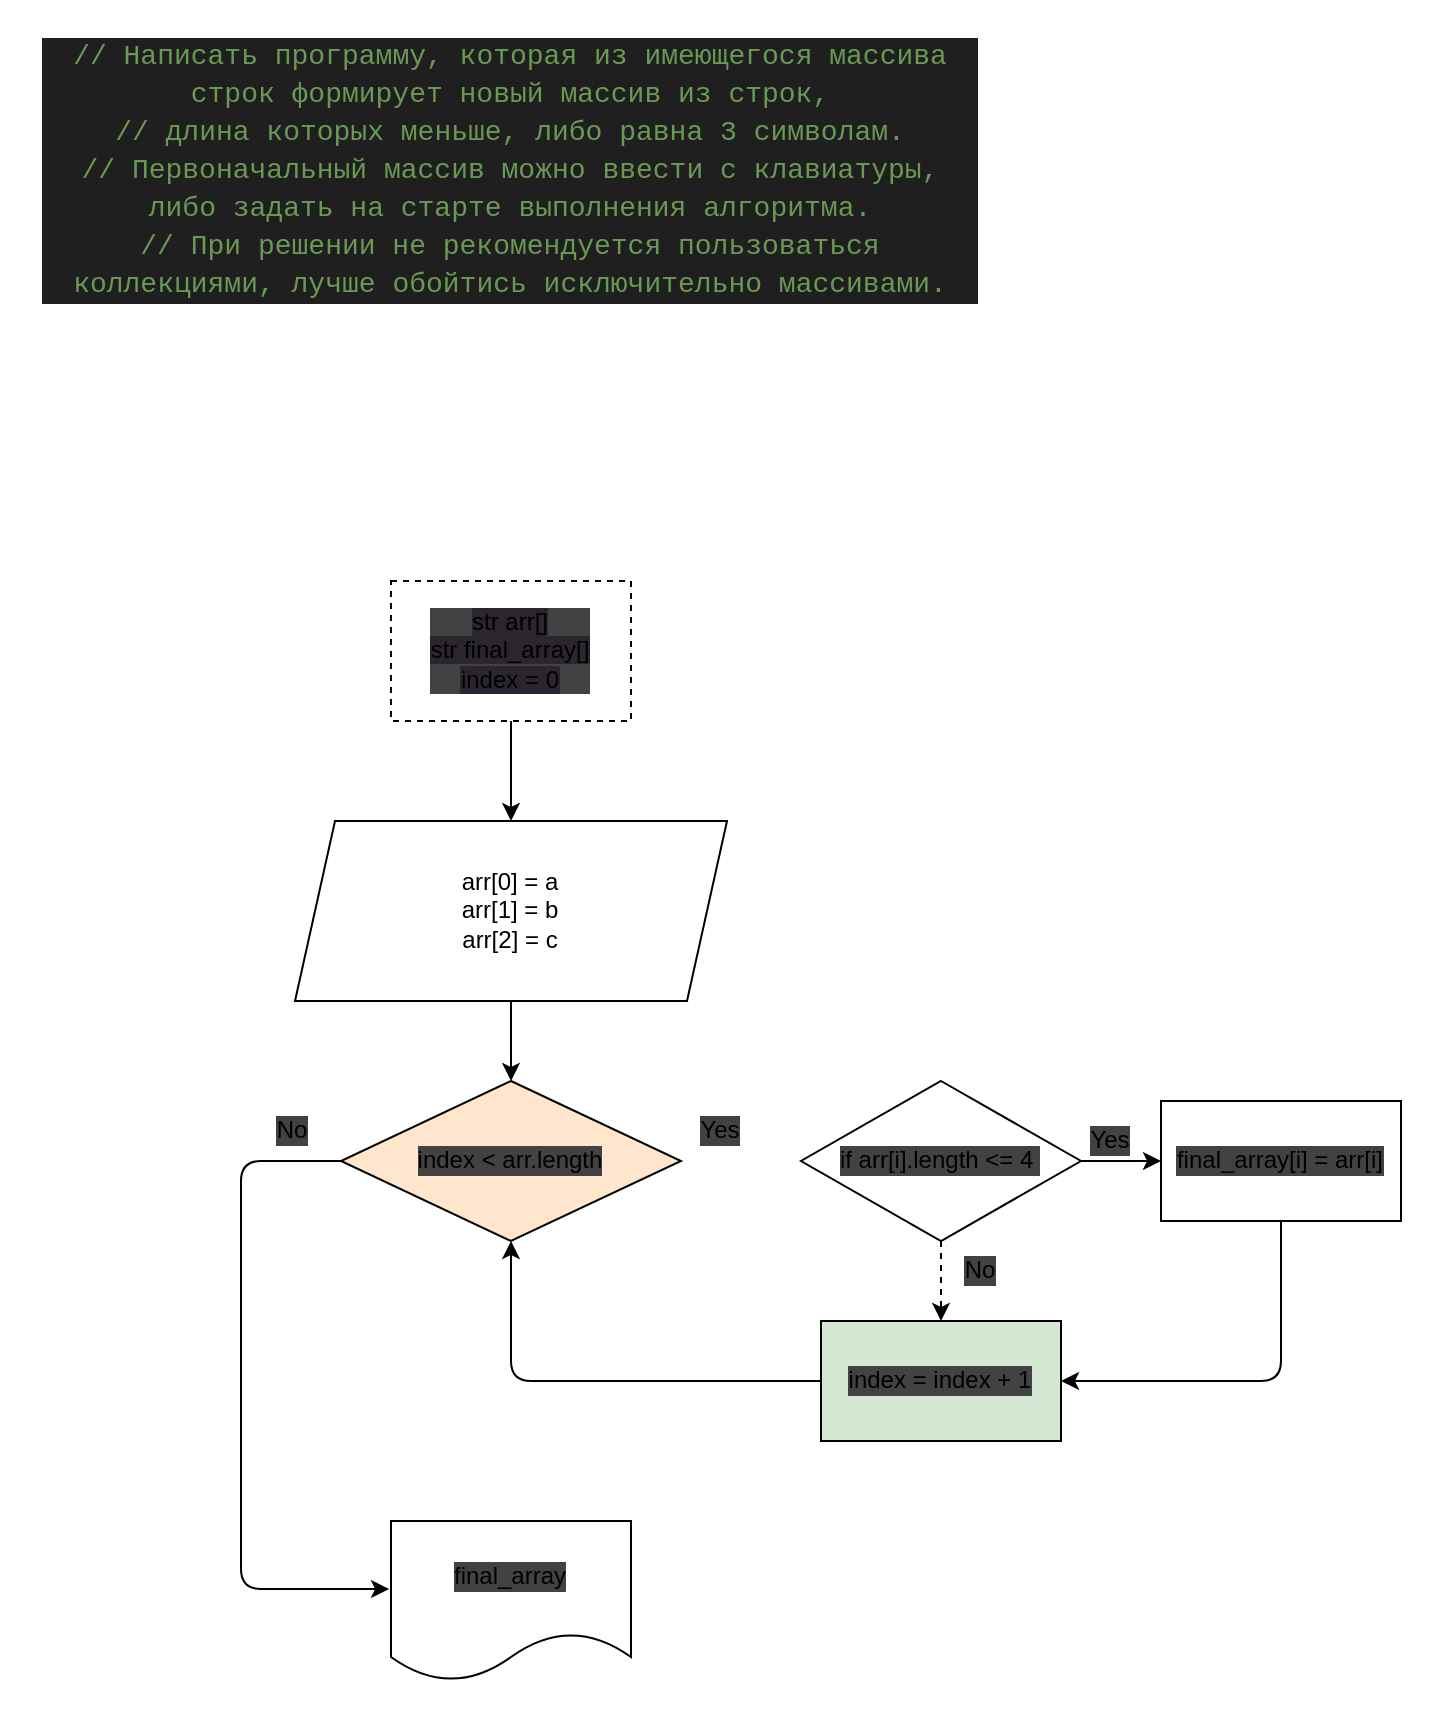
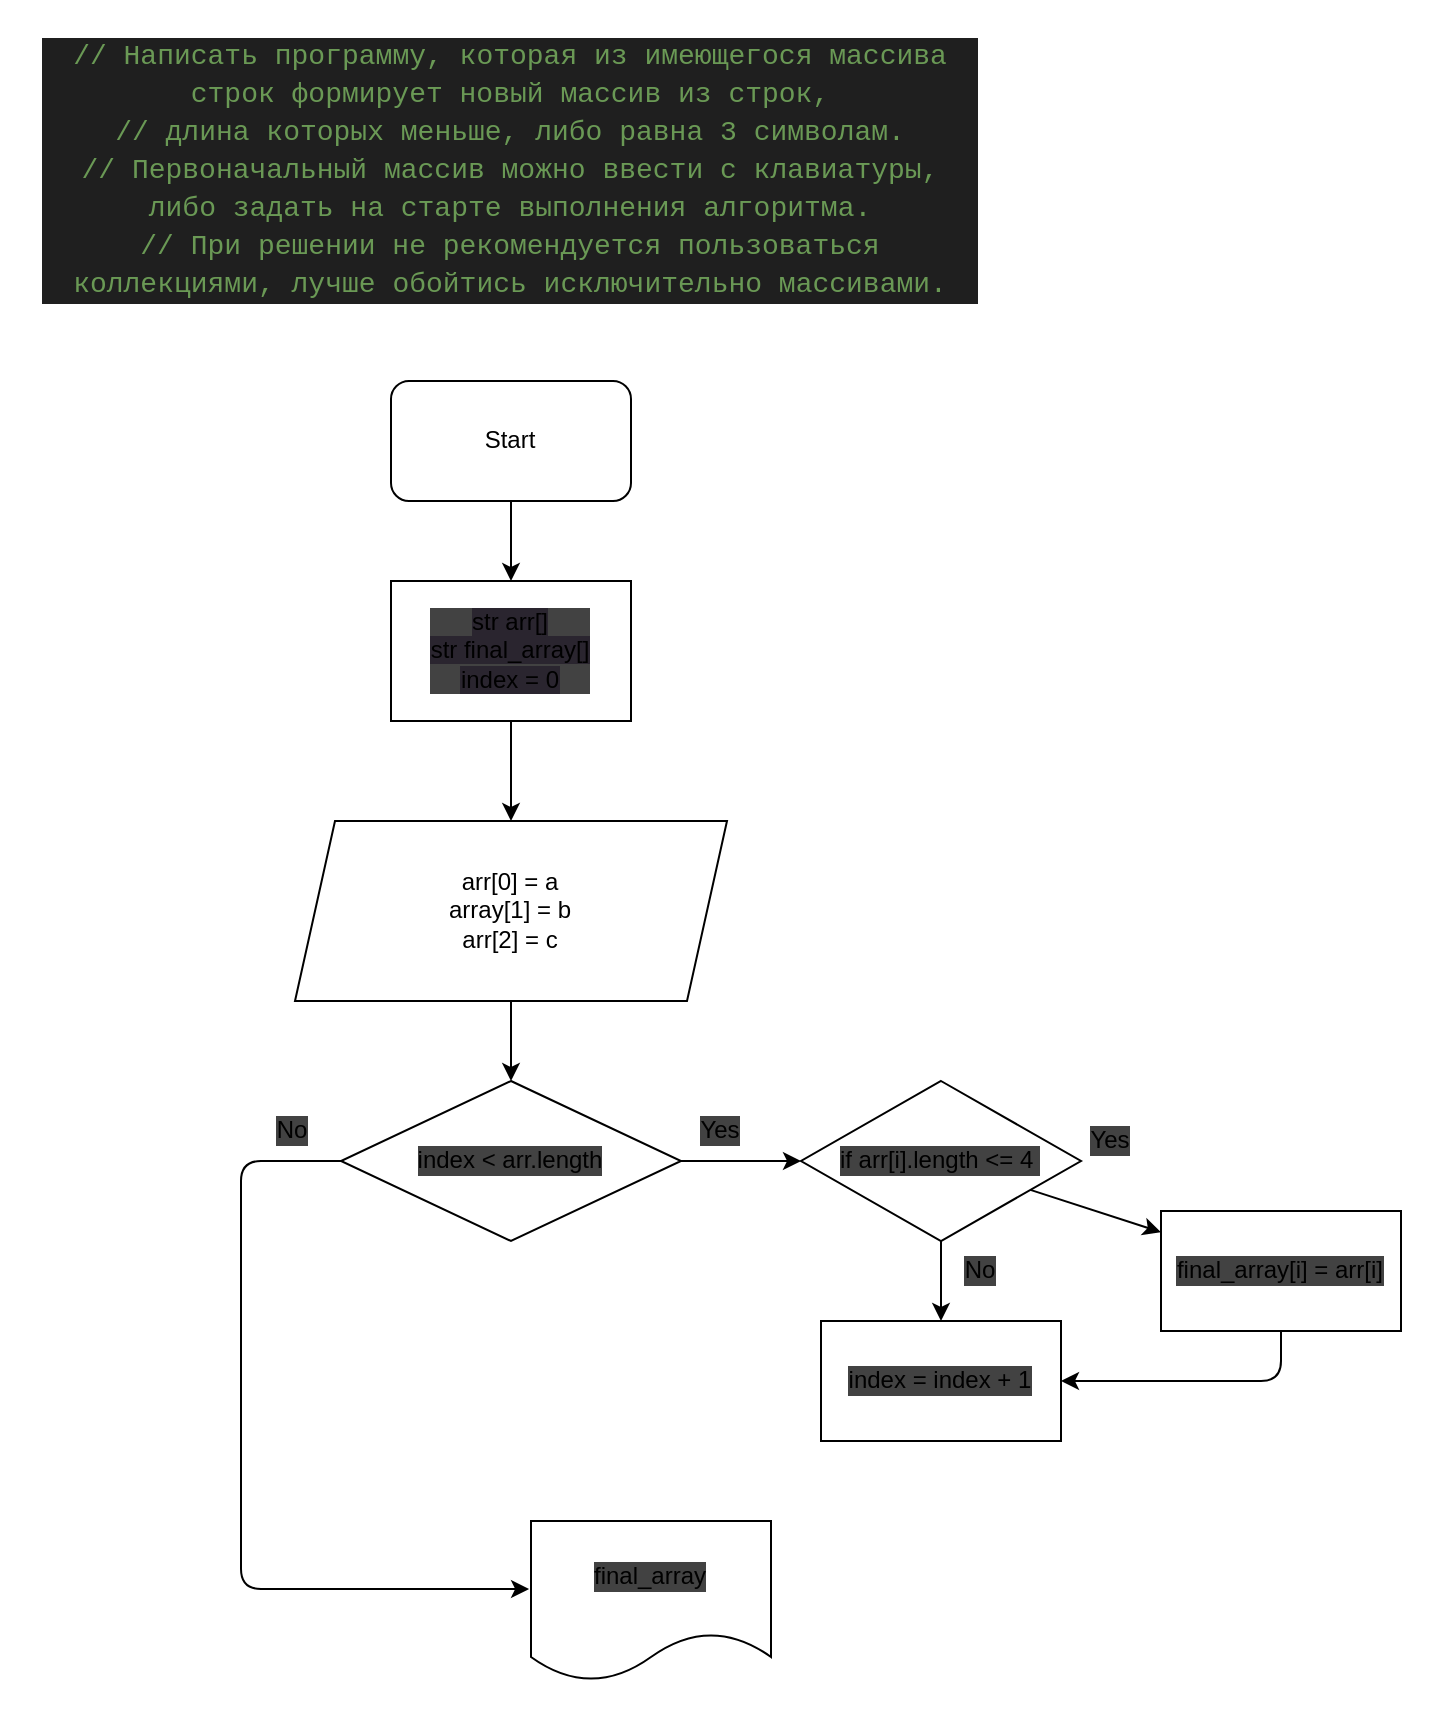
node "Start": added
edge "Start" -> "str arr[] str final_array[] index = 0": added
node "str arr[] str final_array[] index = 0": style dashed -> solid
node "arr[0] = a arr[1] = b arr[2] = c": label "arr[0] = a arr[1] = b arr[2] = c" -> "arr[0] = a array[1] = b arr[2] = c"
node "index < arr.length": fillcolor #ffe6cc -> #ffffff
edge "index < arr.length" -> "if arr[i].length <= 4": added
node "final_array[i] = arr[i]": moved (1281, 1161) -> (1281, 1271)
edge "if arr[i].length <= 4" -> "index = index + 1": style dashed -> solid
edge "index = index + 1" -> "index < arr.length": removed
node "index = index + 1": fillcolor #d5e8d4 -> #ffffff
node "final_array": moved (511, 1601) -> (651, 1601)
